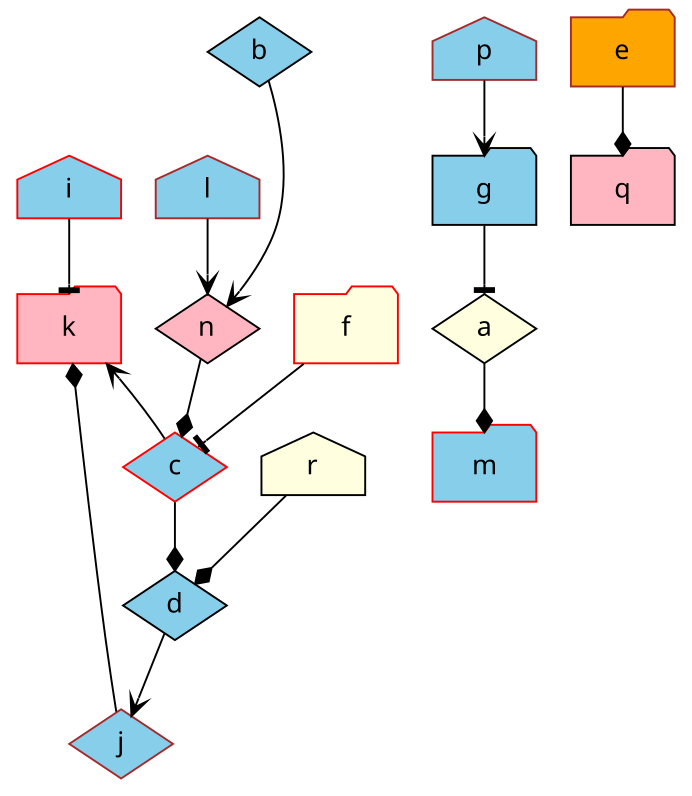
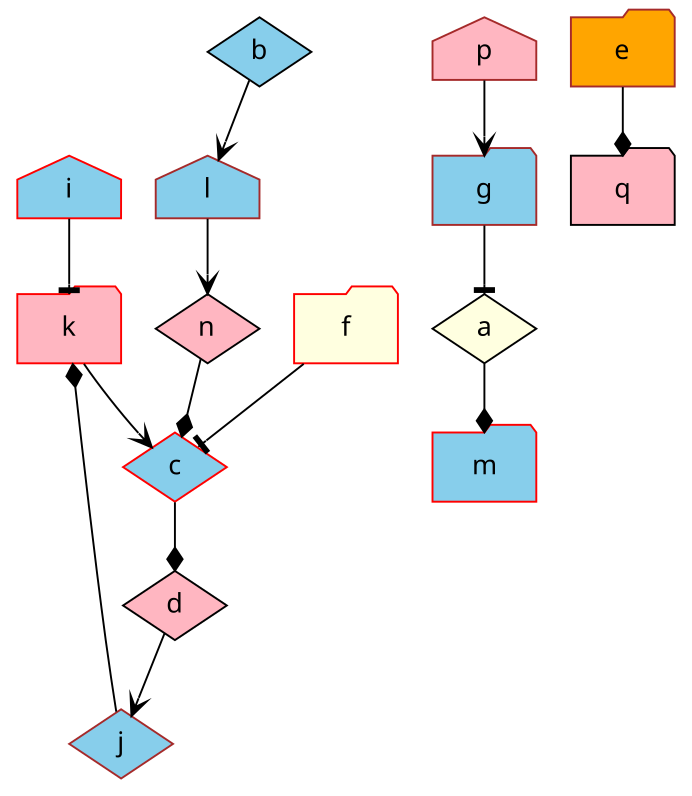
node "p": fillcolor skyblue -> lightpink
edge "b" -> "n": now "b" -> "l"
node "g": color black -> brown
edge "c" -> "k": reversed
node "r": removed
node "d": fillcolor skyblue -> lightpink
